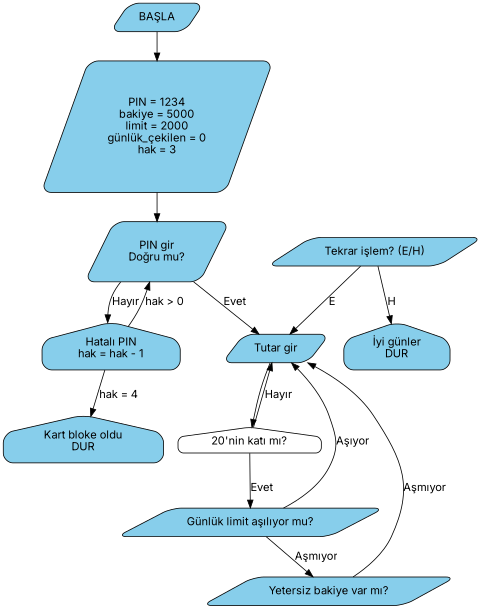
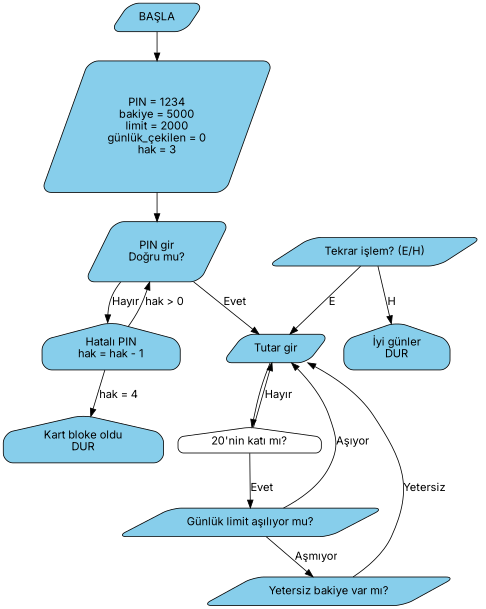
edge "Yetersiz bakiye var mı?" -> "Tutar gir": label "Aşmıyor" -> "Yetersiz"
